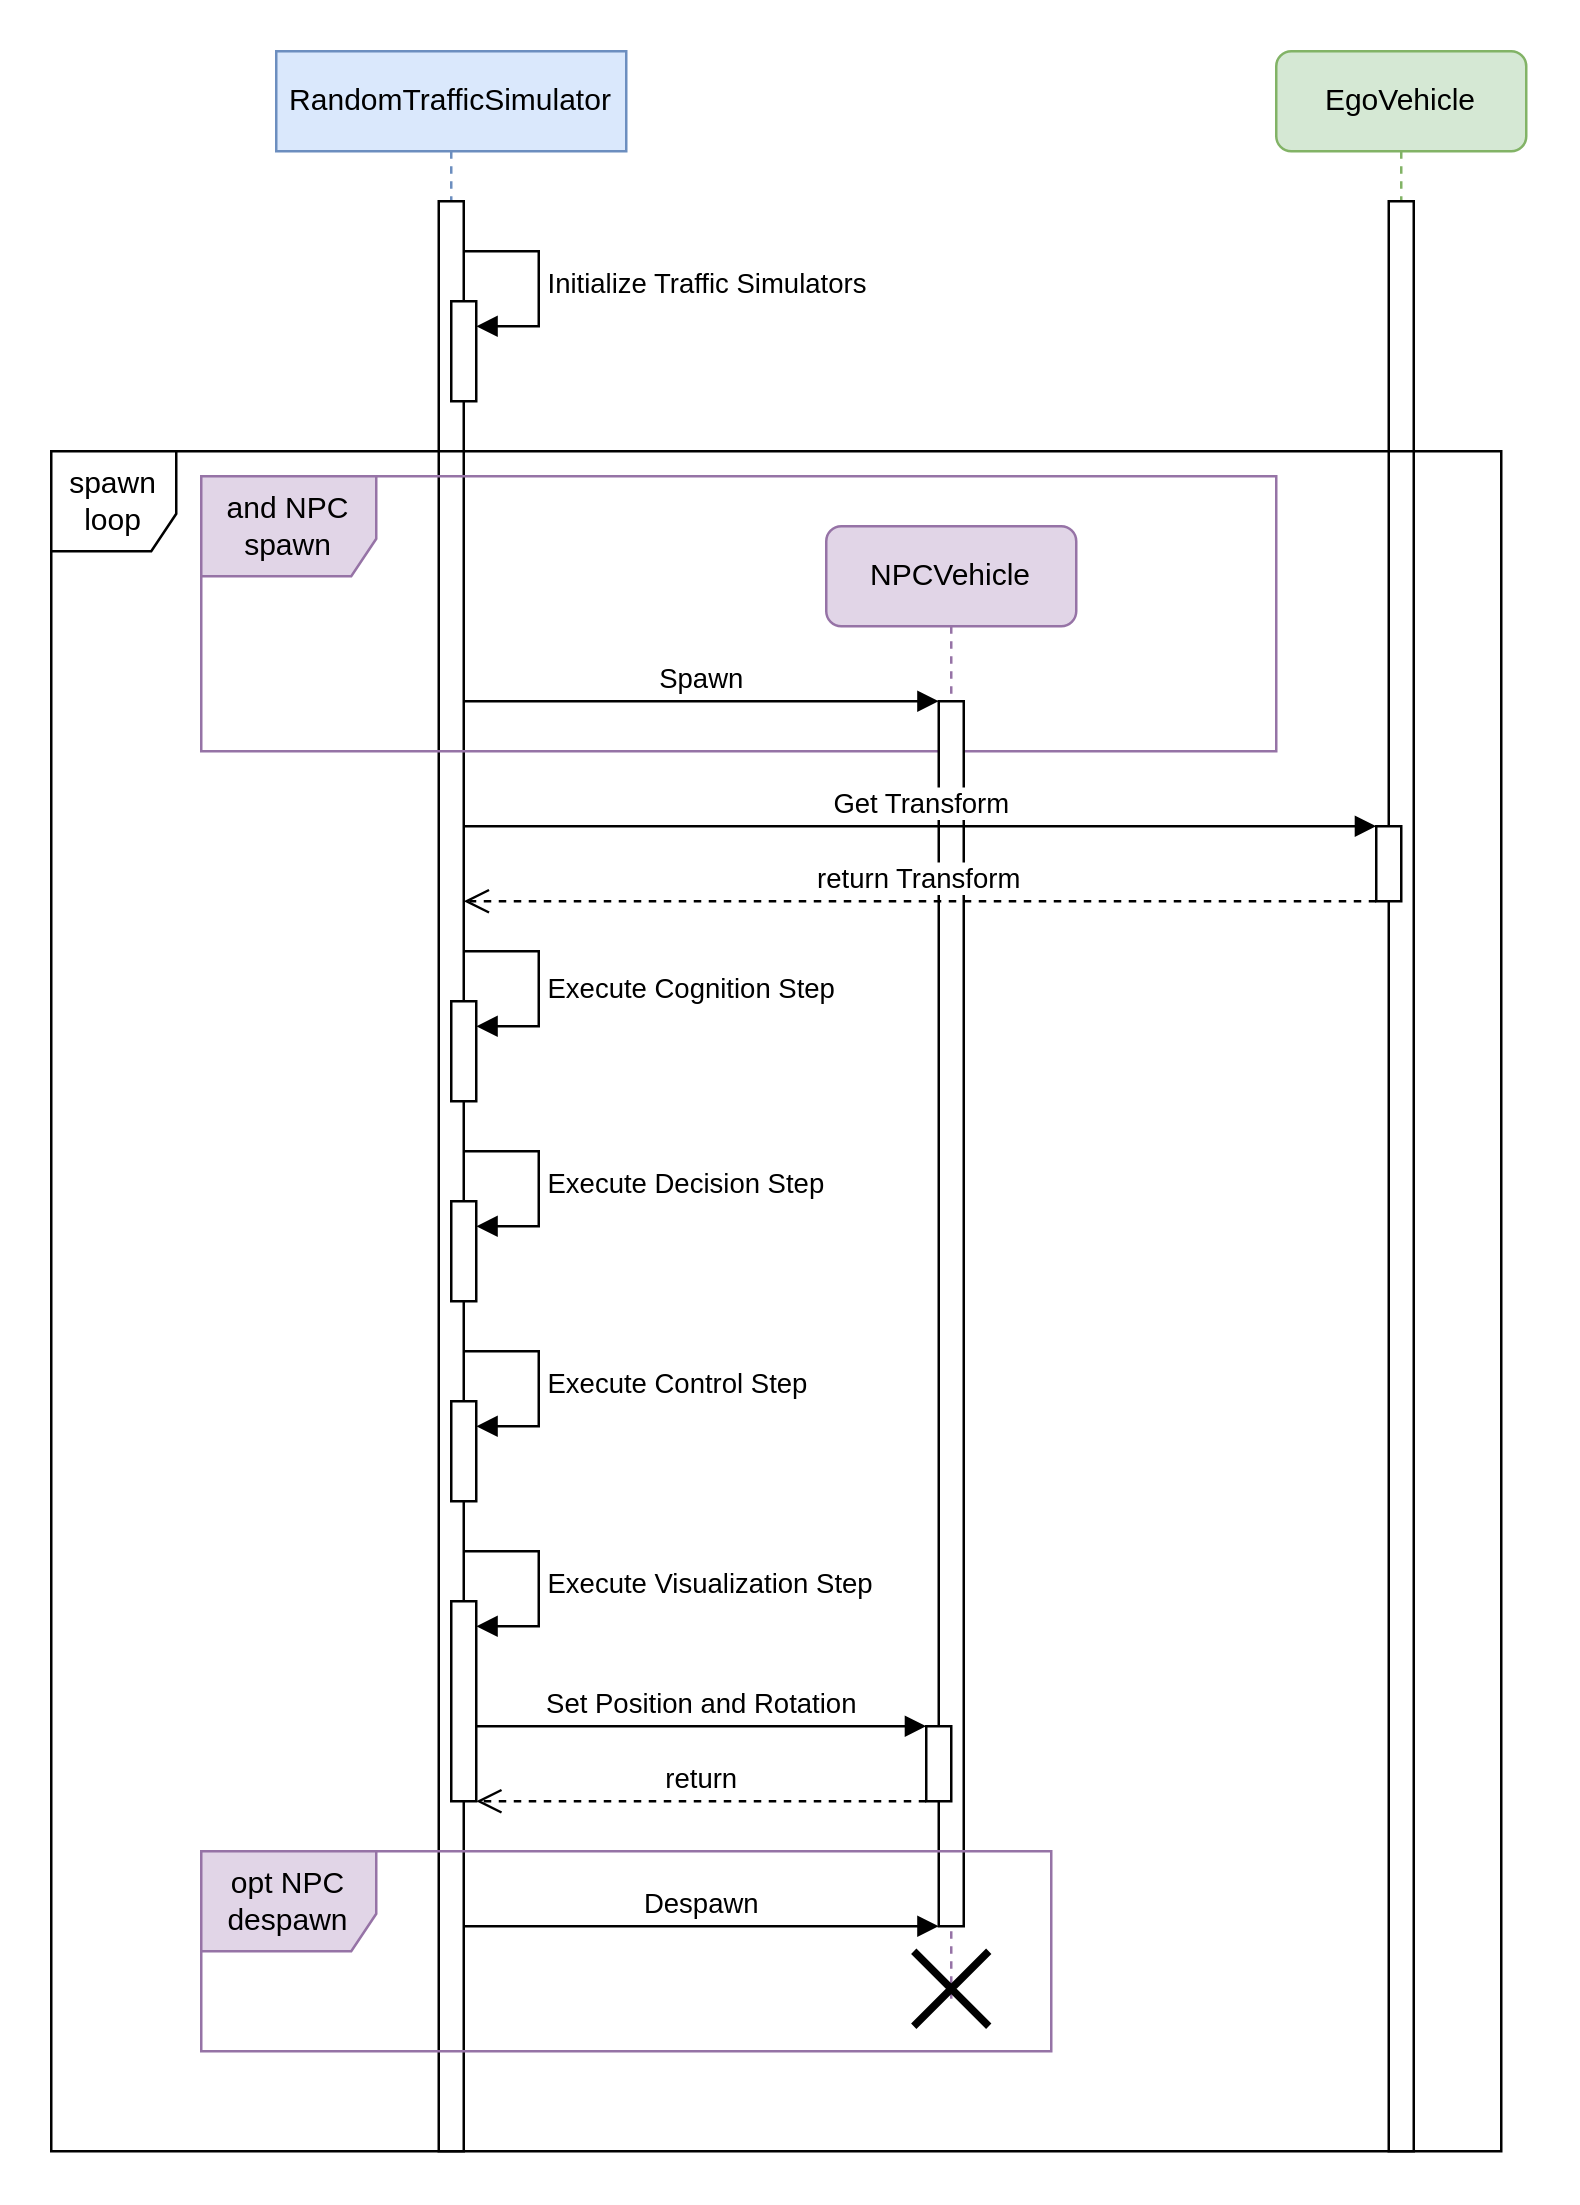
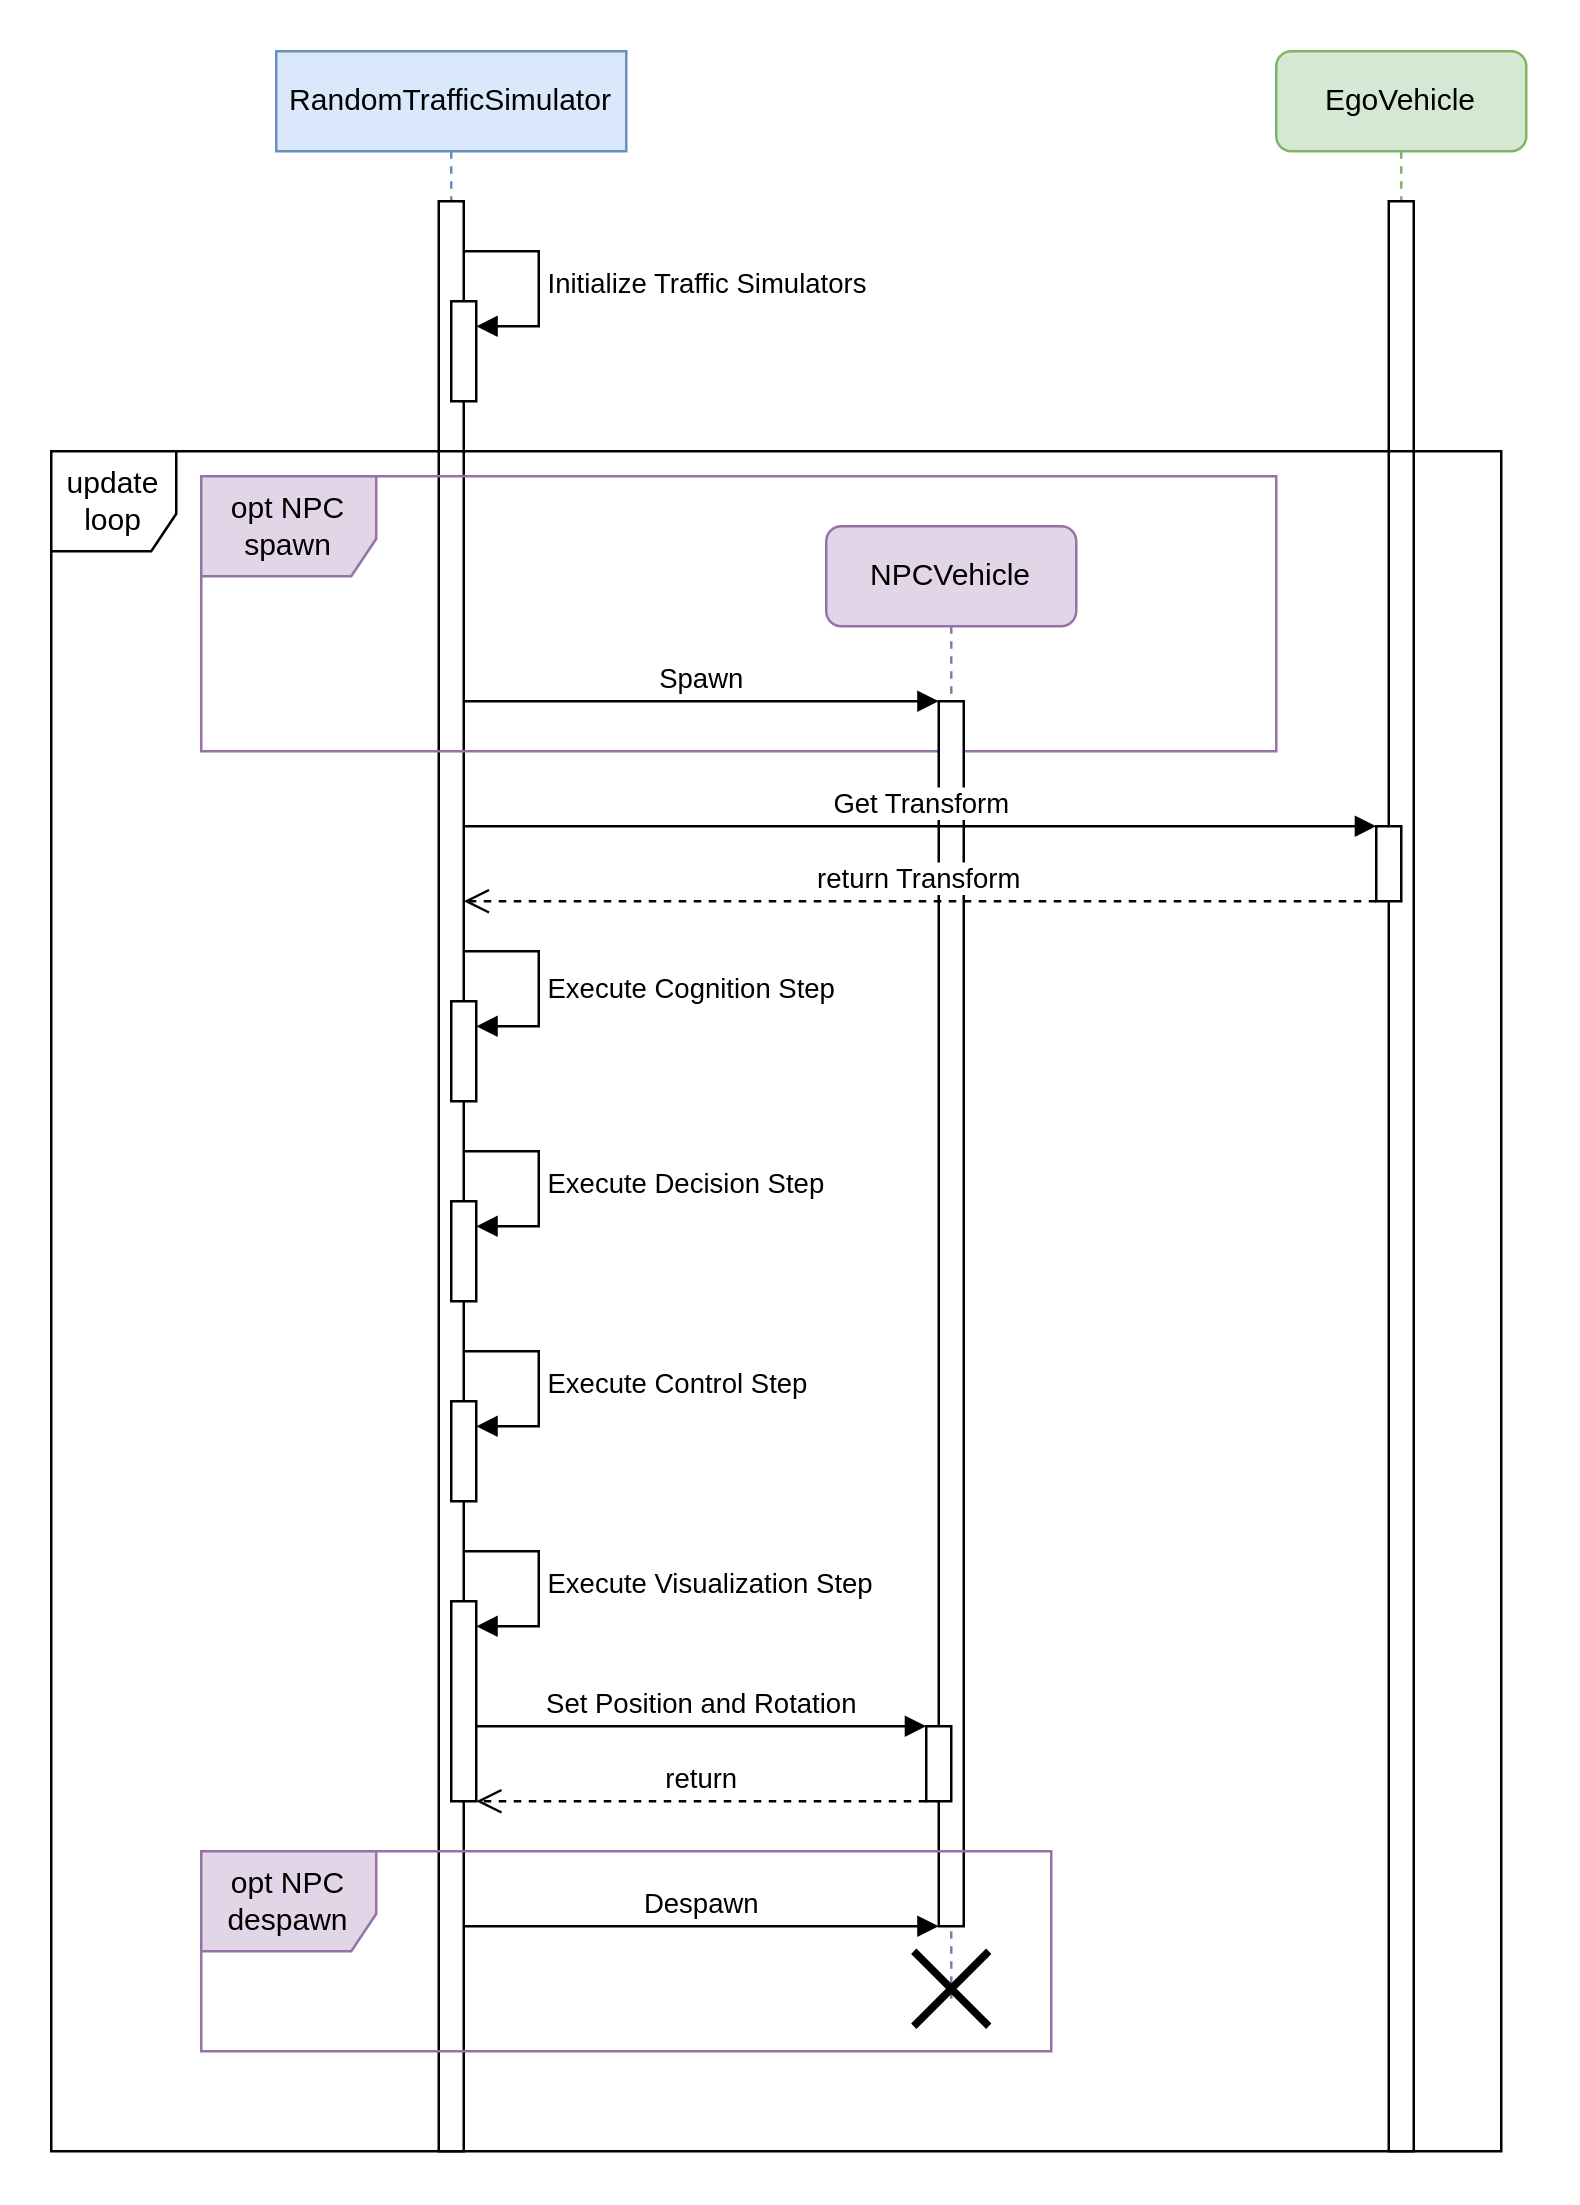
node "spawn loop": label "spawn loop" -> "update loop"
node "and NPC spawn": label "and NPC spawn" -> "opt NPC spawn"
